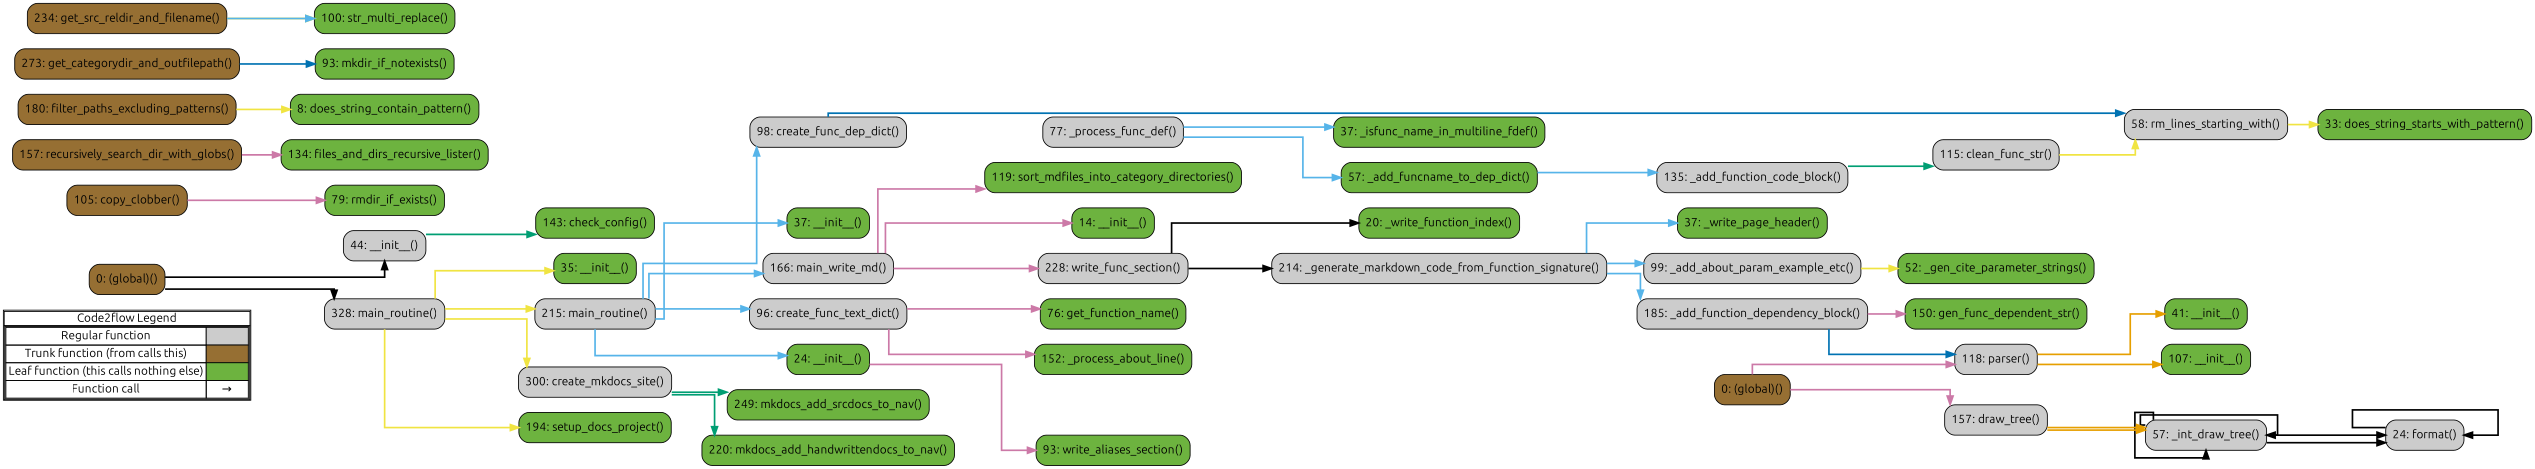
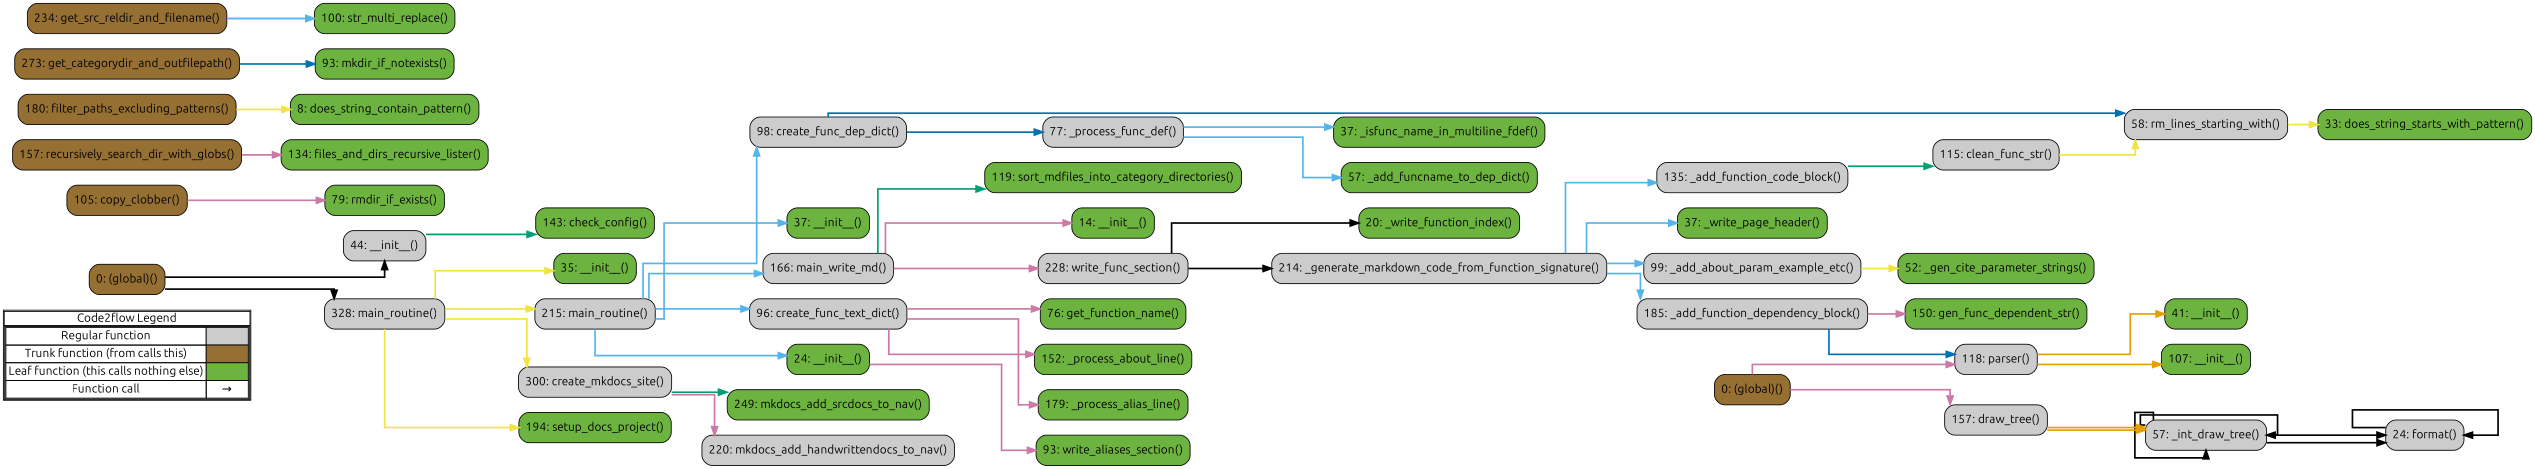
edge "98: create_func_dep_dict()" -> "77: _process_func_def()": added
edge "57: _add_funcname_to_dep_dict()" -> "135: _add_function_code_block()": now "214: _generate_markdown_code_from_function_signature()" -> "135: _add_function_code_block()"
edge "166: main_write_md()" -> "119: sort_mdfiles_into_category_directories()": color #cc79a7 -> #009e73
edge "300: create_mkdocs_site()" -> "220: mkdocs_add_handwrittendocs_to_nav()": color #009e73 -> #cc79a7
node "179: _process_alias_line()": added
node "220: mkdocs_add_handwrittendocs_to_nav()": fillcolor #6db33f -> #cccccc
